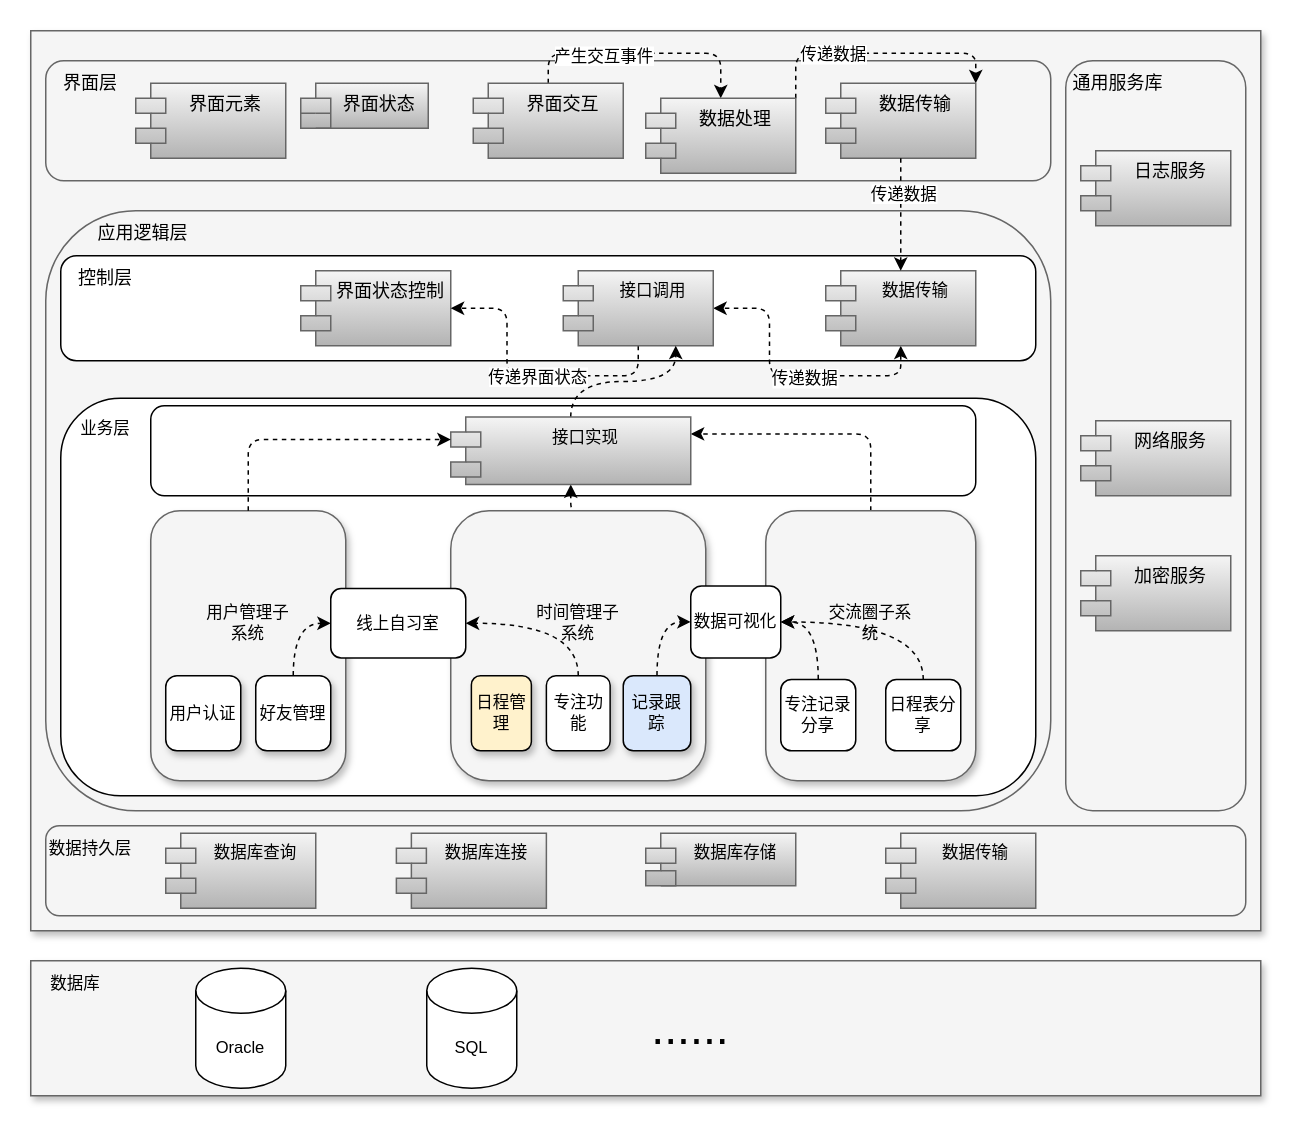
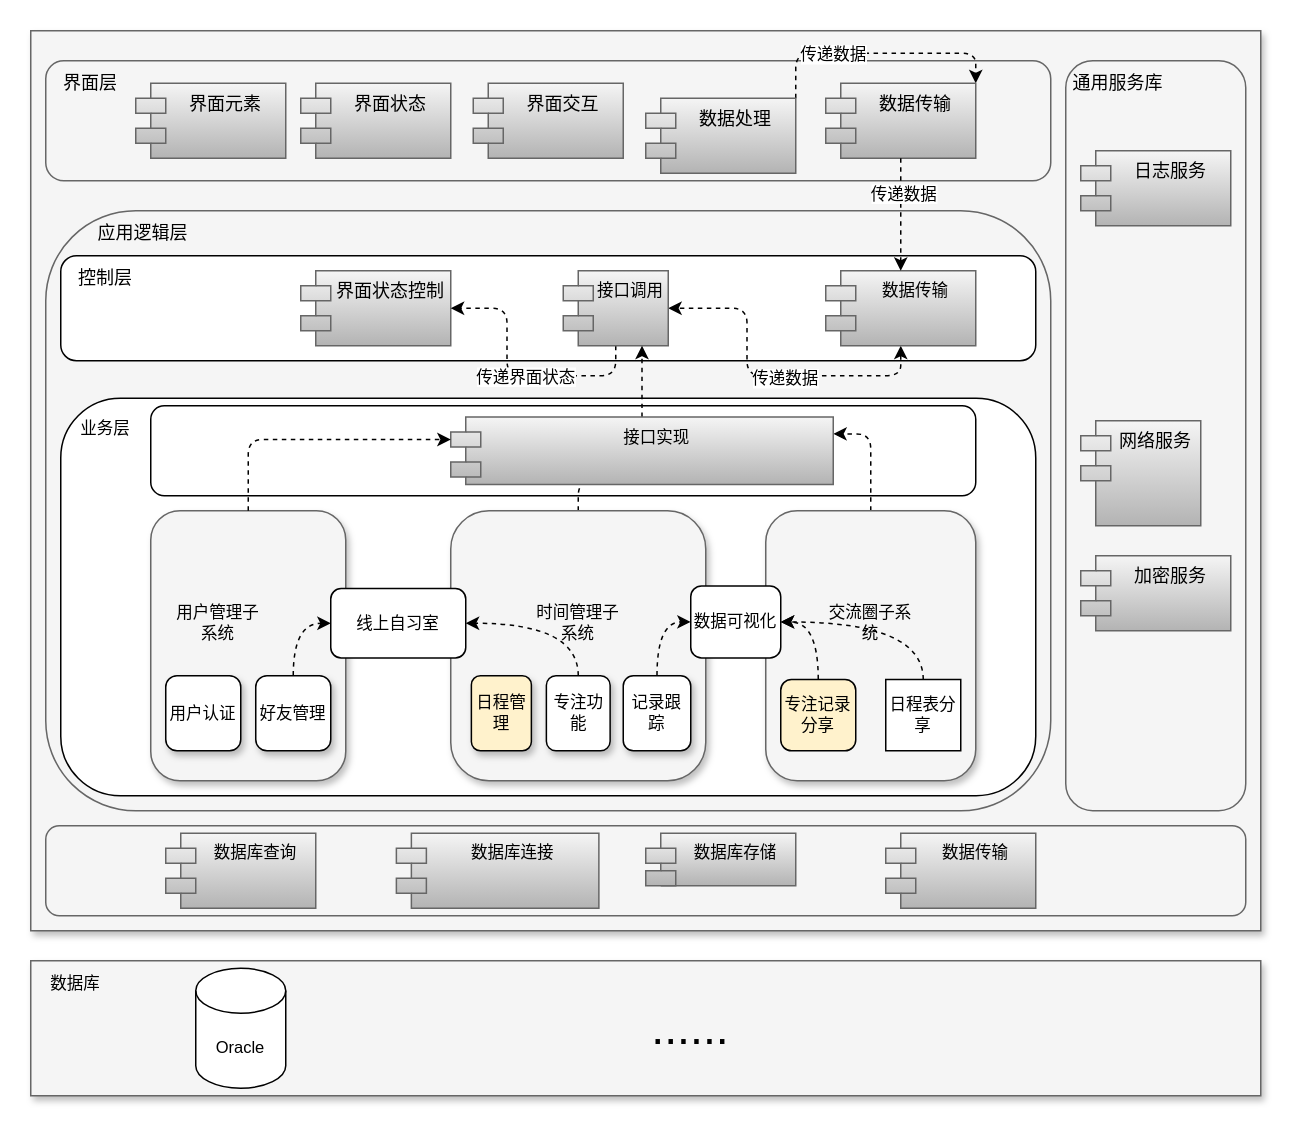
edge "界面交互" -> "数据处理": removed, label "产生交互事件"
node "界面状态": size 128x45 -> 150x75
node "接口调用": size 150x75 -> 105x75
node "接口实现": size 240x68 -> 383x68
node "网络服务": size 150x75 -> 120x105
node "用户管理子系统": moved (248, 623) -> (218, 623)
node "记录跟踪": fillcolor #dae8fc -> #ffffff
node "专注记录分享": fillcolor #ffffff -> #fff2cc
node "日程表分享": shape rounded rectangle -> rectangle
node "数据持久层": removed
node "数据库连接": size 150x75 -> 203x75
node "SQL": removed
